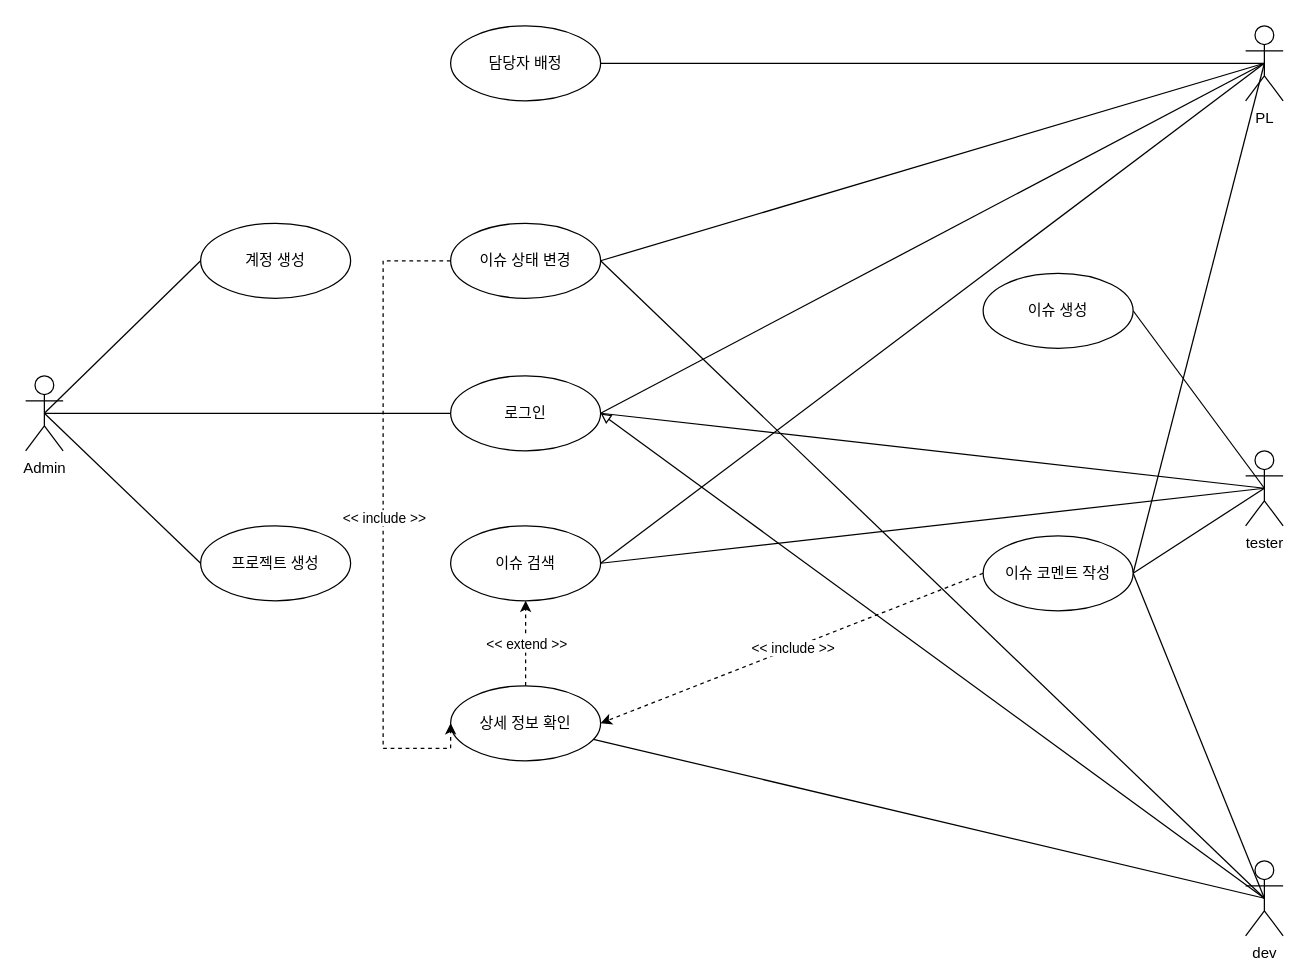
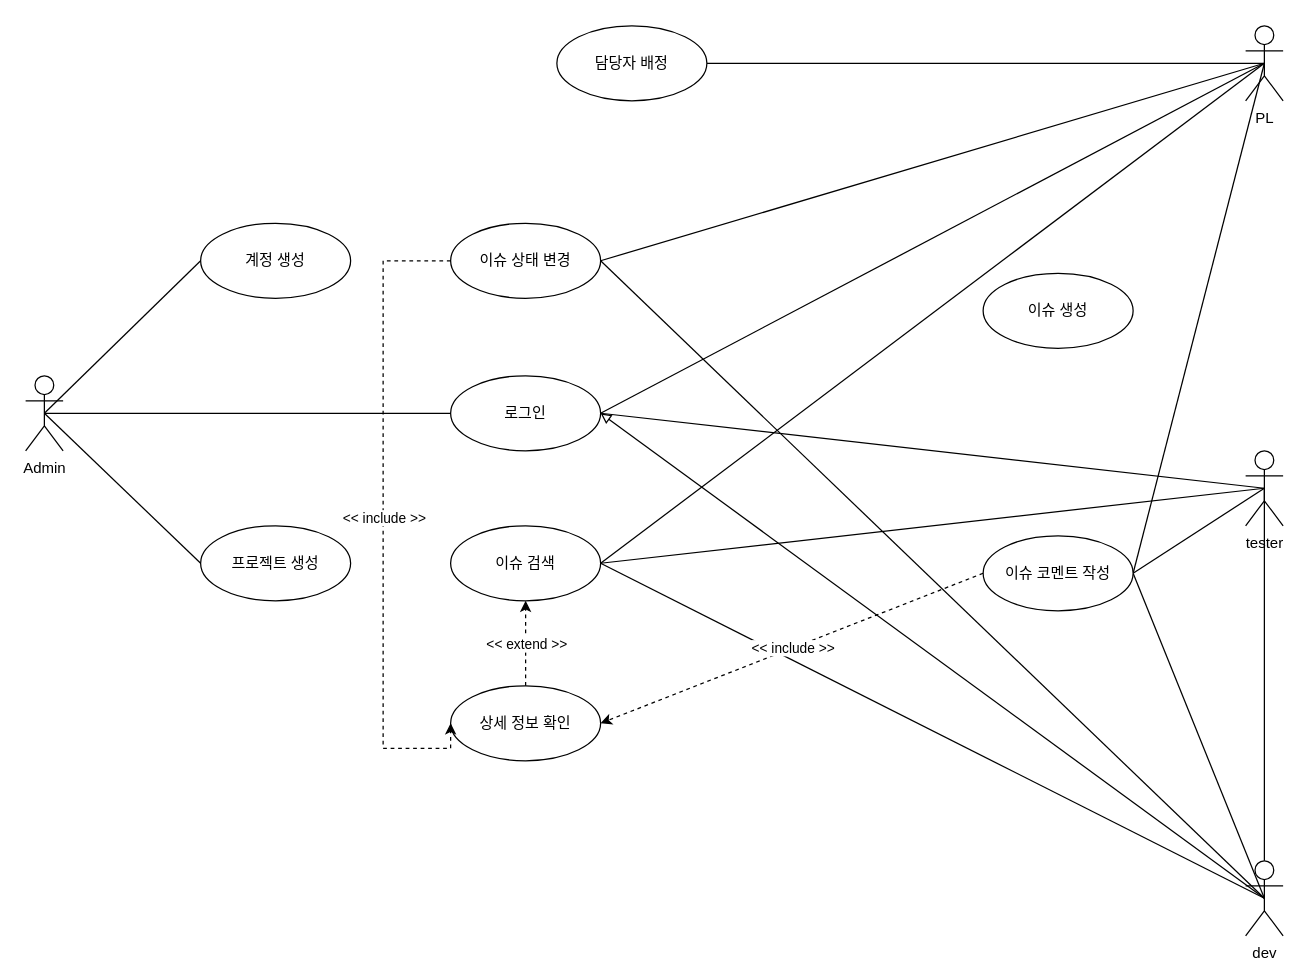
node "담당자 배정": moved (526, 63) -> (632, 63)
edge "이슈 생성" -- "tester": now "dev" -- "tester"
edge "상세 정보 확인" -- "dev": now "이슈 검색" -- "dev"
